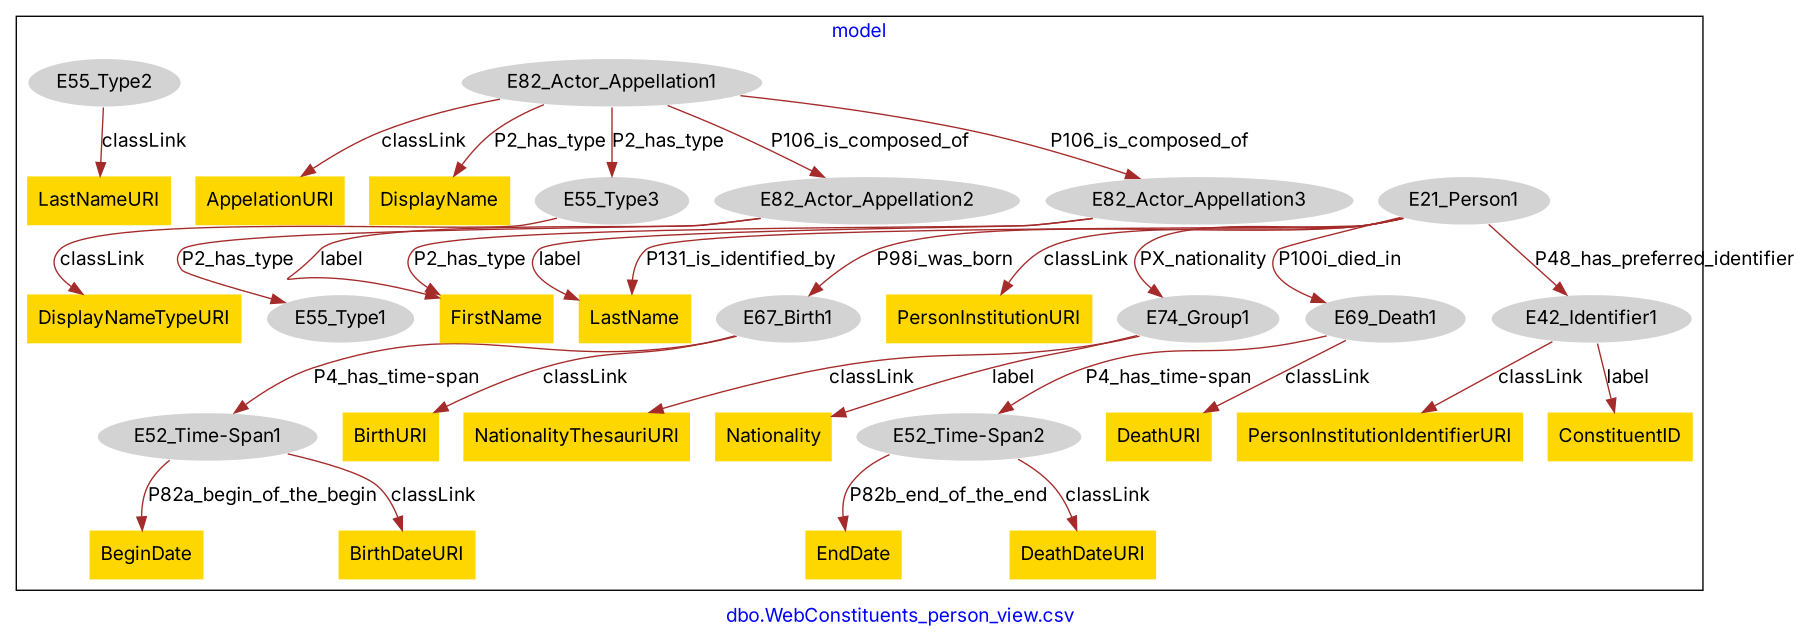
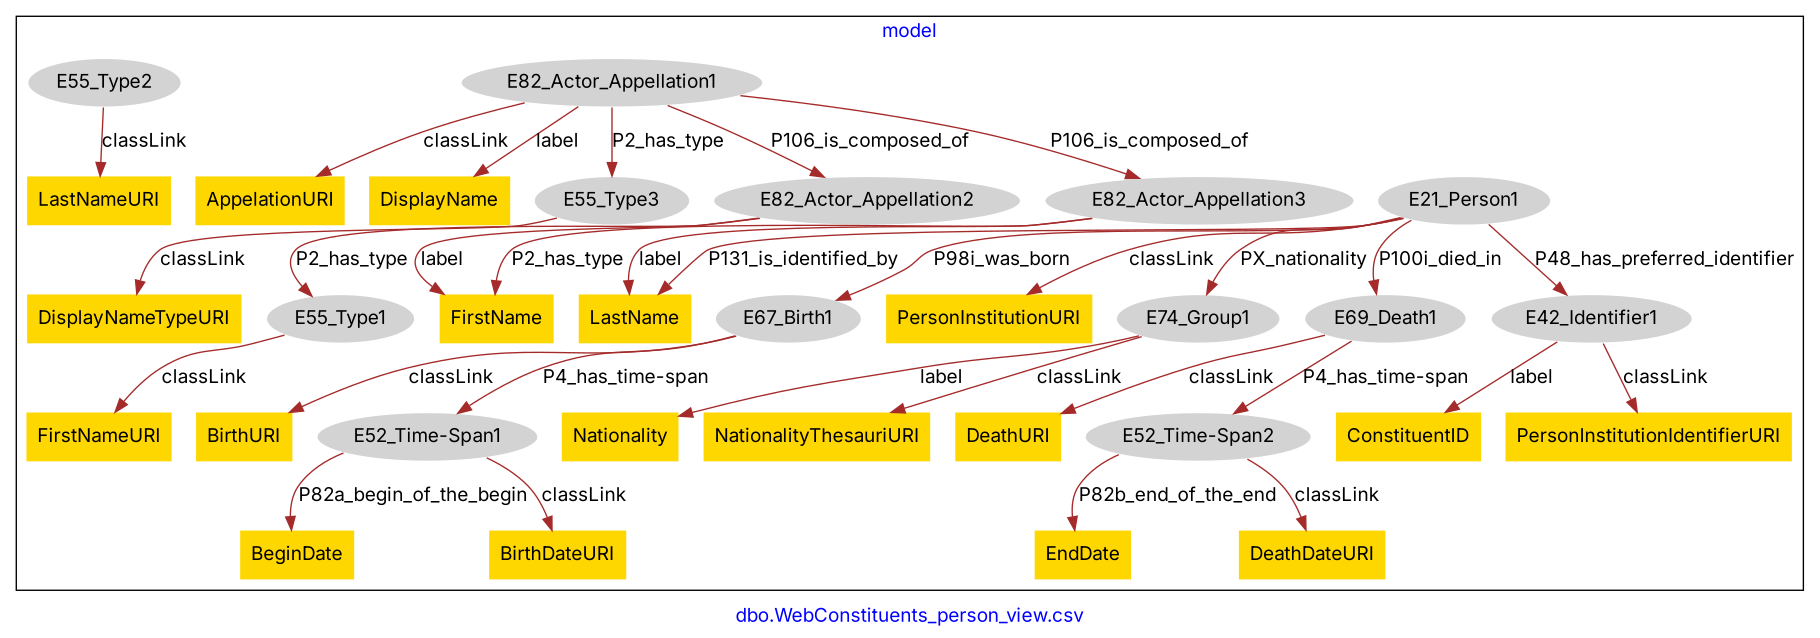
edge "E82_Actor_Appellation1" -> "DisplayName": label "P2_has_type" -> "label"
node "FirstNameURI": added
